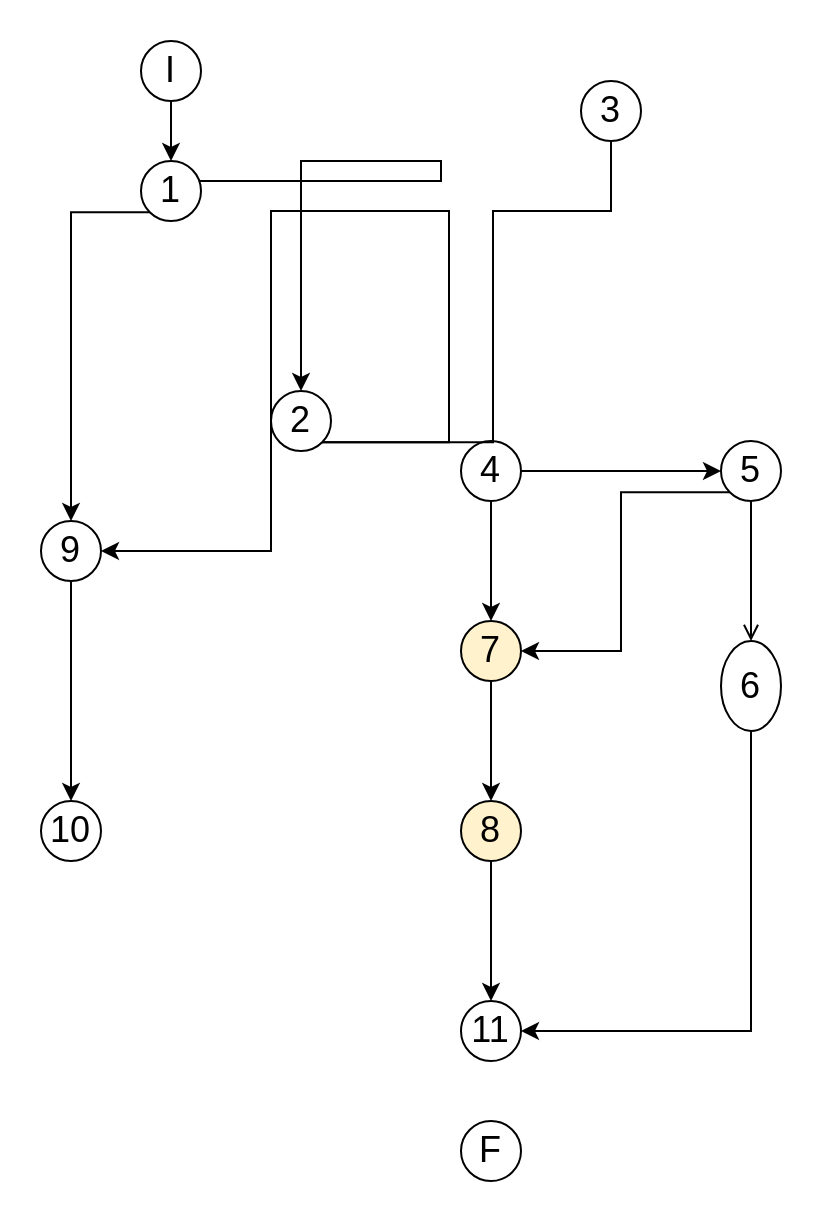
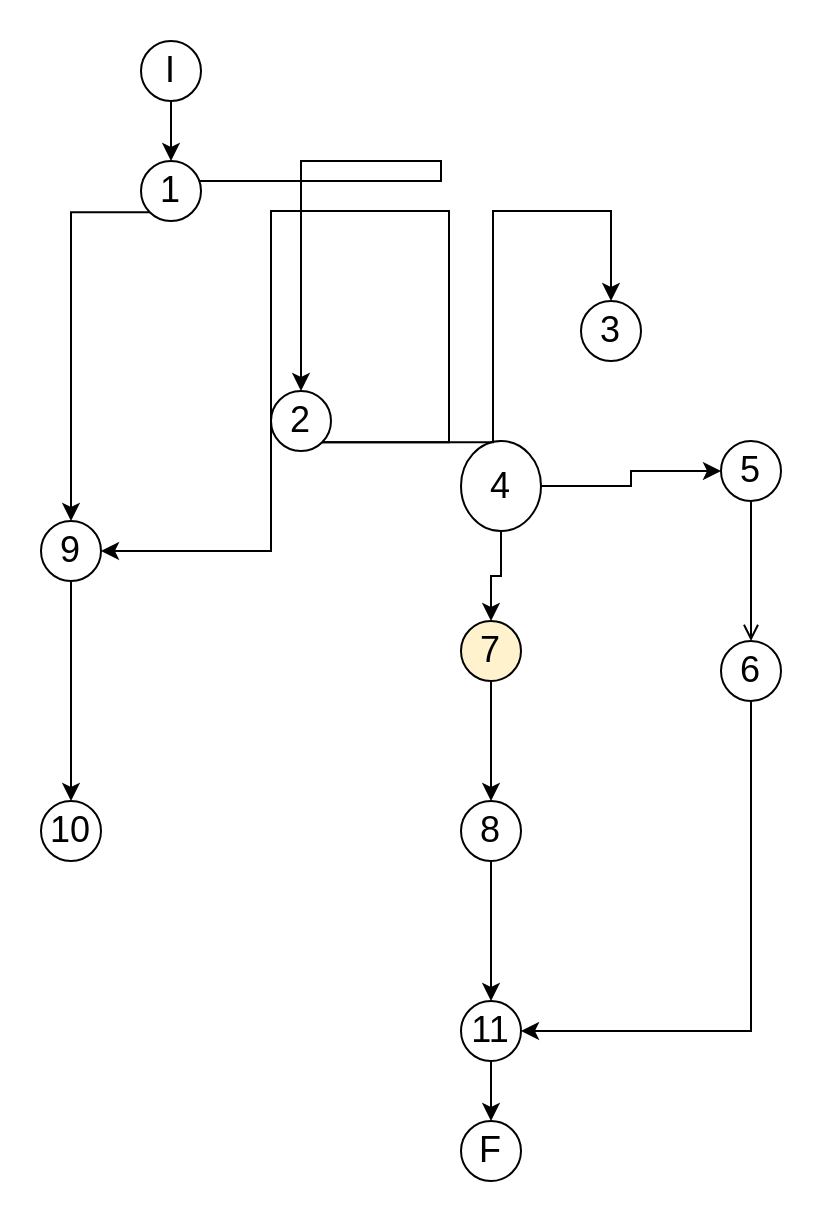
node "3": moved (611, 111) -> (611, 331)
node "4": size 60x60 -> 80x90
edge "5" -> "7": removed
node "6": size 60x90 -> 60x60
node "8": fillcolor #fff2cc -> #ffffff
edge "11" -> "F": added
